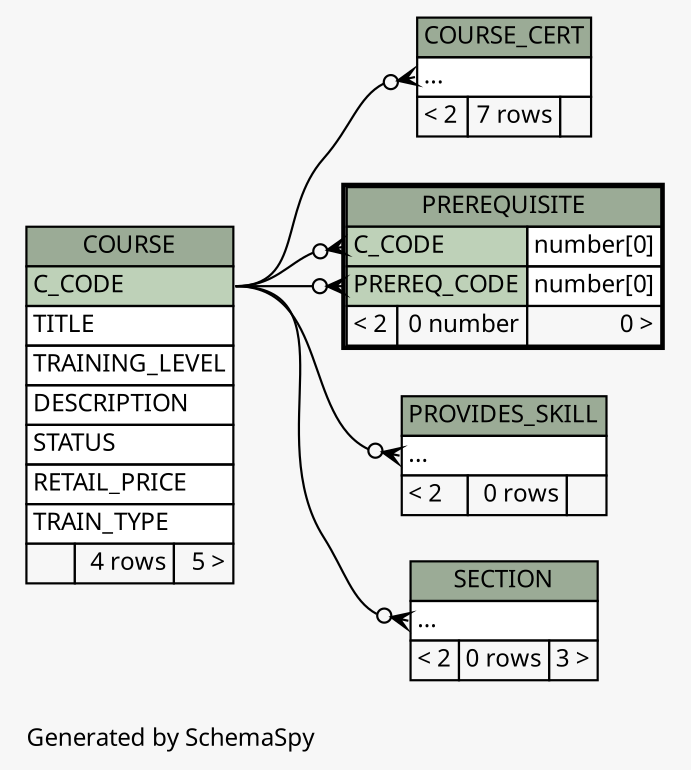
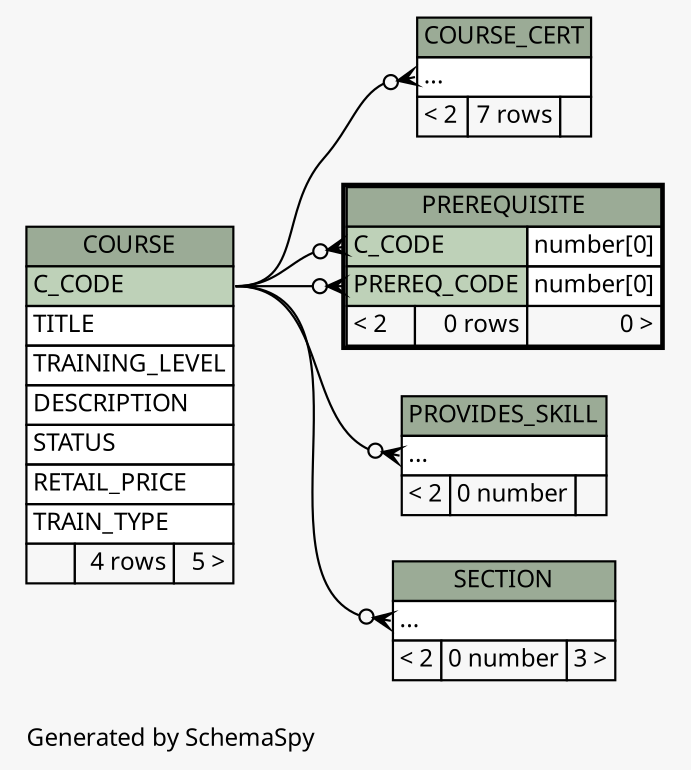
node "PREREQUISITE": text "0 number" -> "0 rows"
node "PROVIDES_SKILL": text "0 rows" -> "0 number"
node "SECTION": text "0 rows" -> "0 number"
